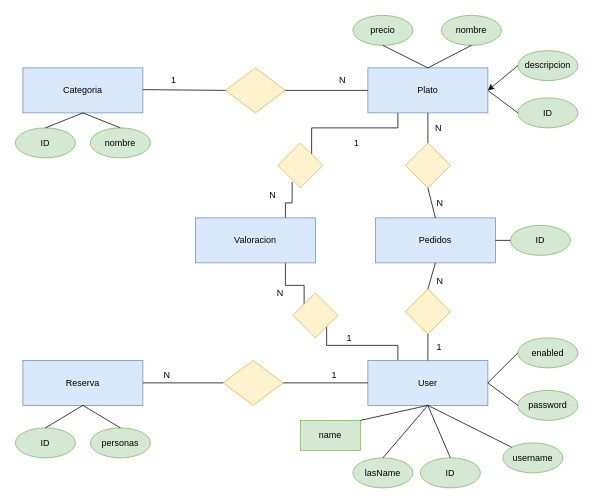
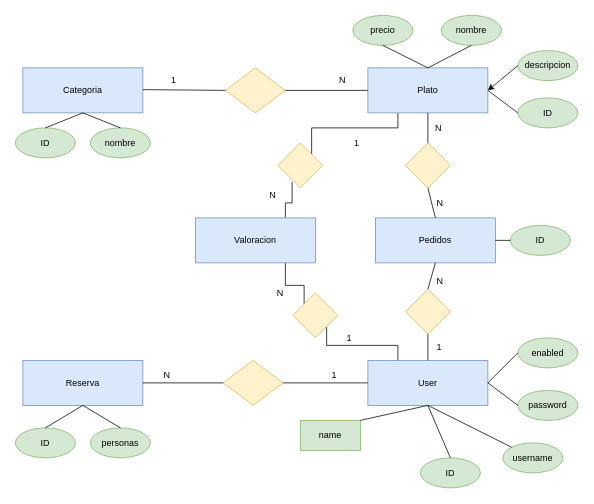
edge "User" -- "lasName": removed
node "lasName": removed
